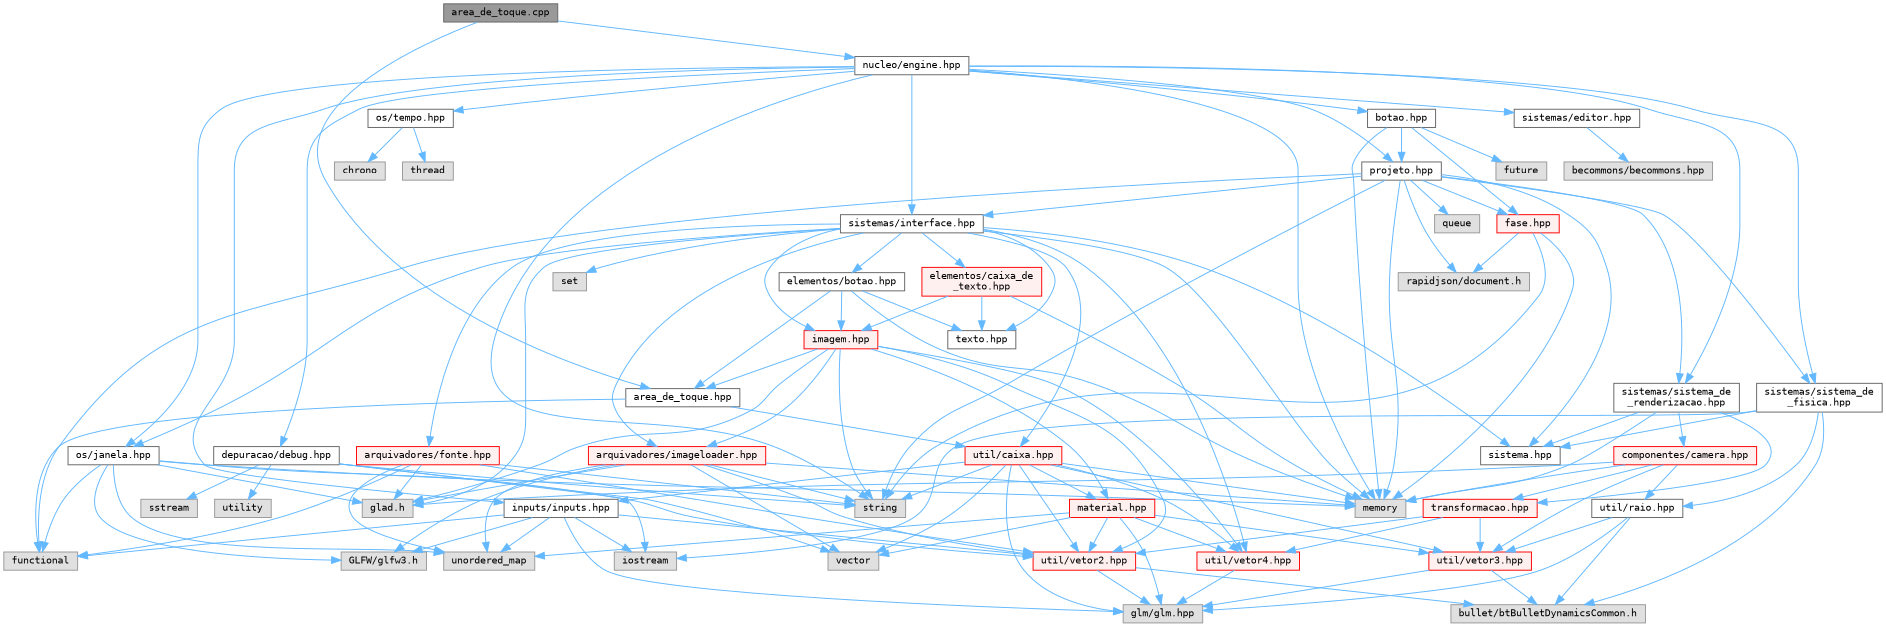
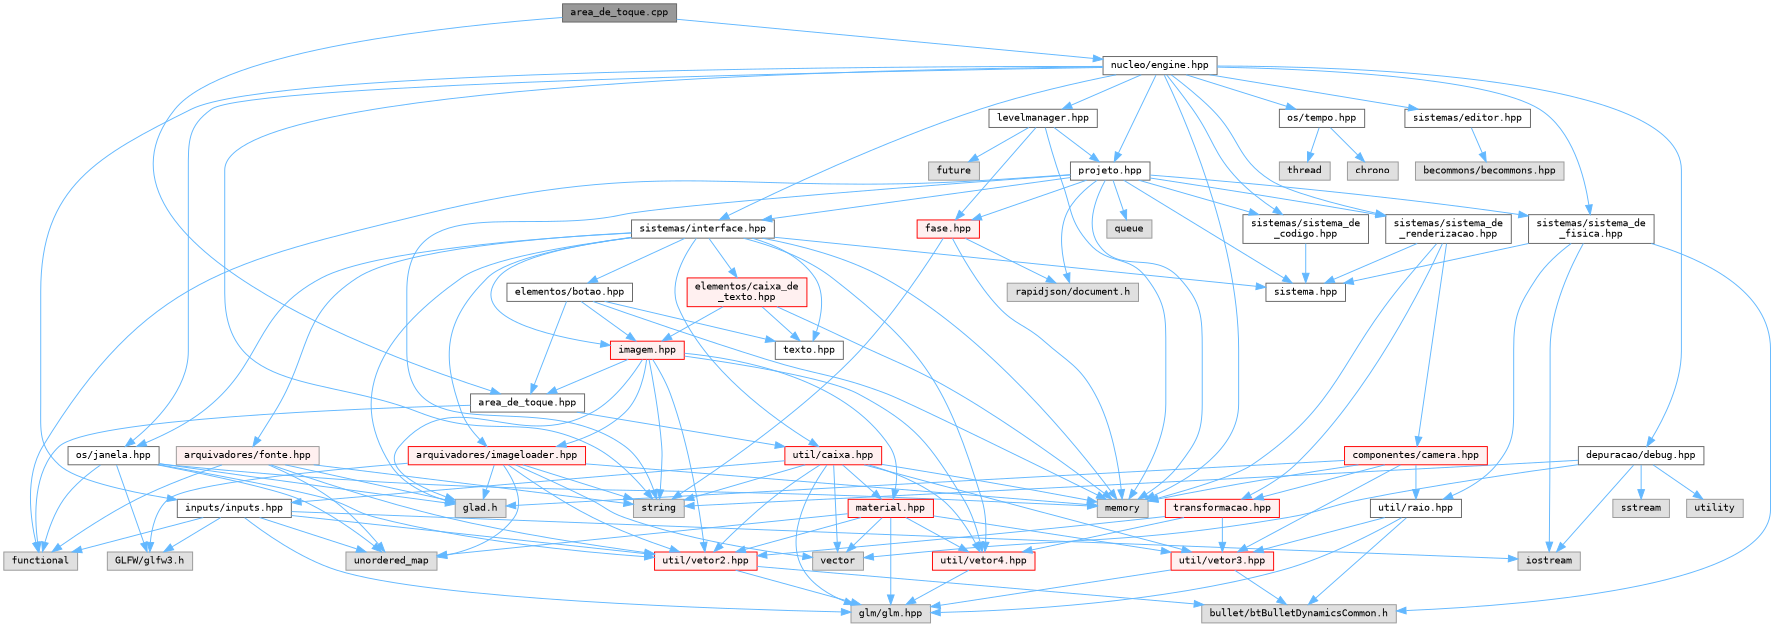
node "botao.hpp": label "botao.hpp" -> "levelmanager.hpp"
node "sistemas/sistema_de _codigo.hpp": added
node "set": removed
node "arquivadores/fonte.hpp": color red -> grey60
